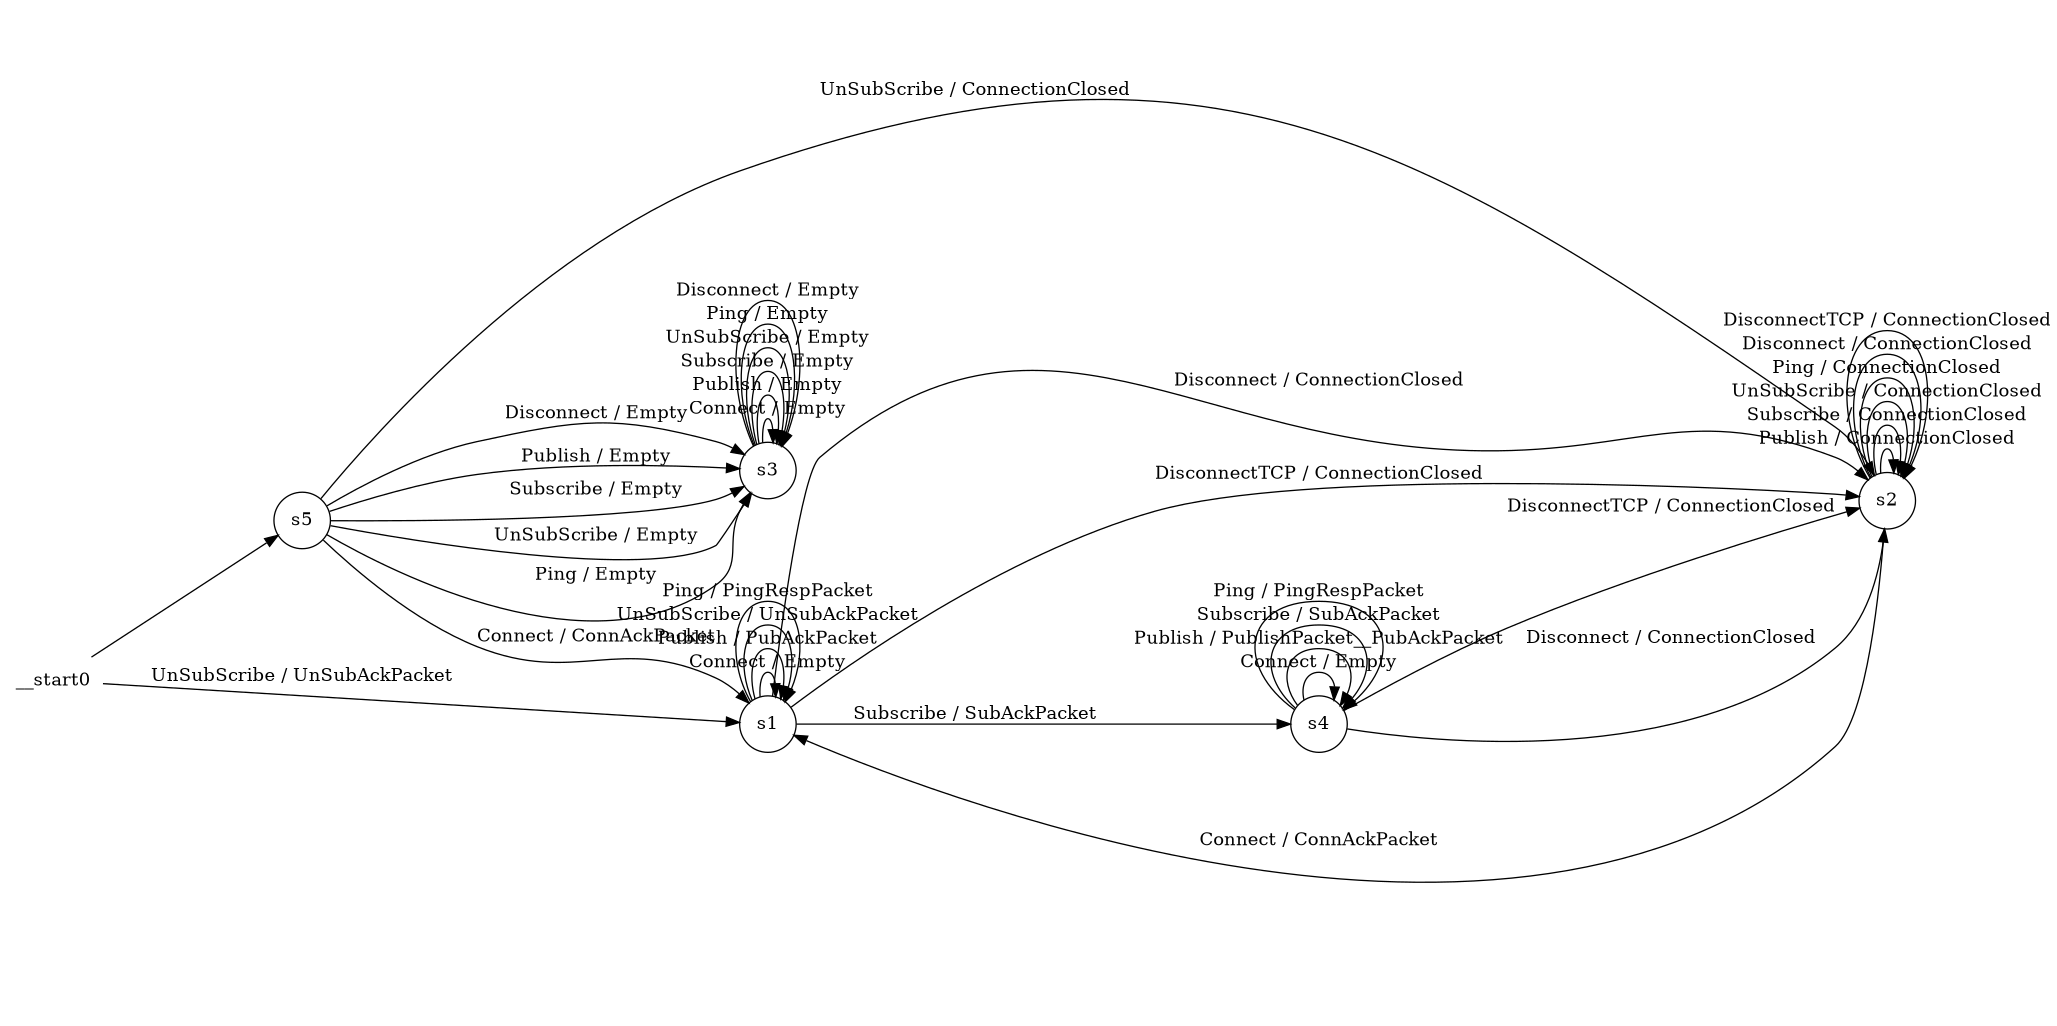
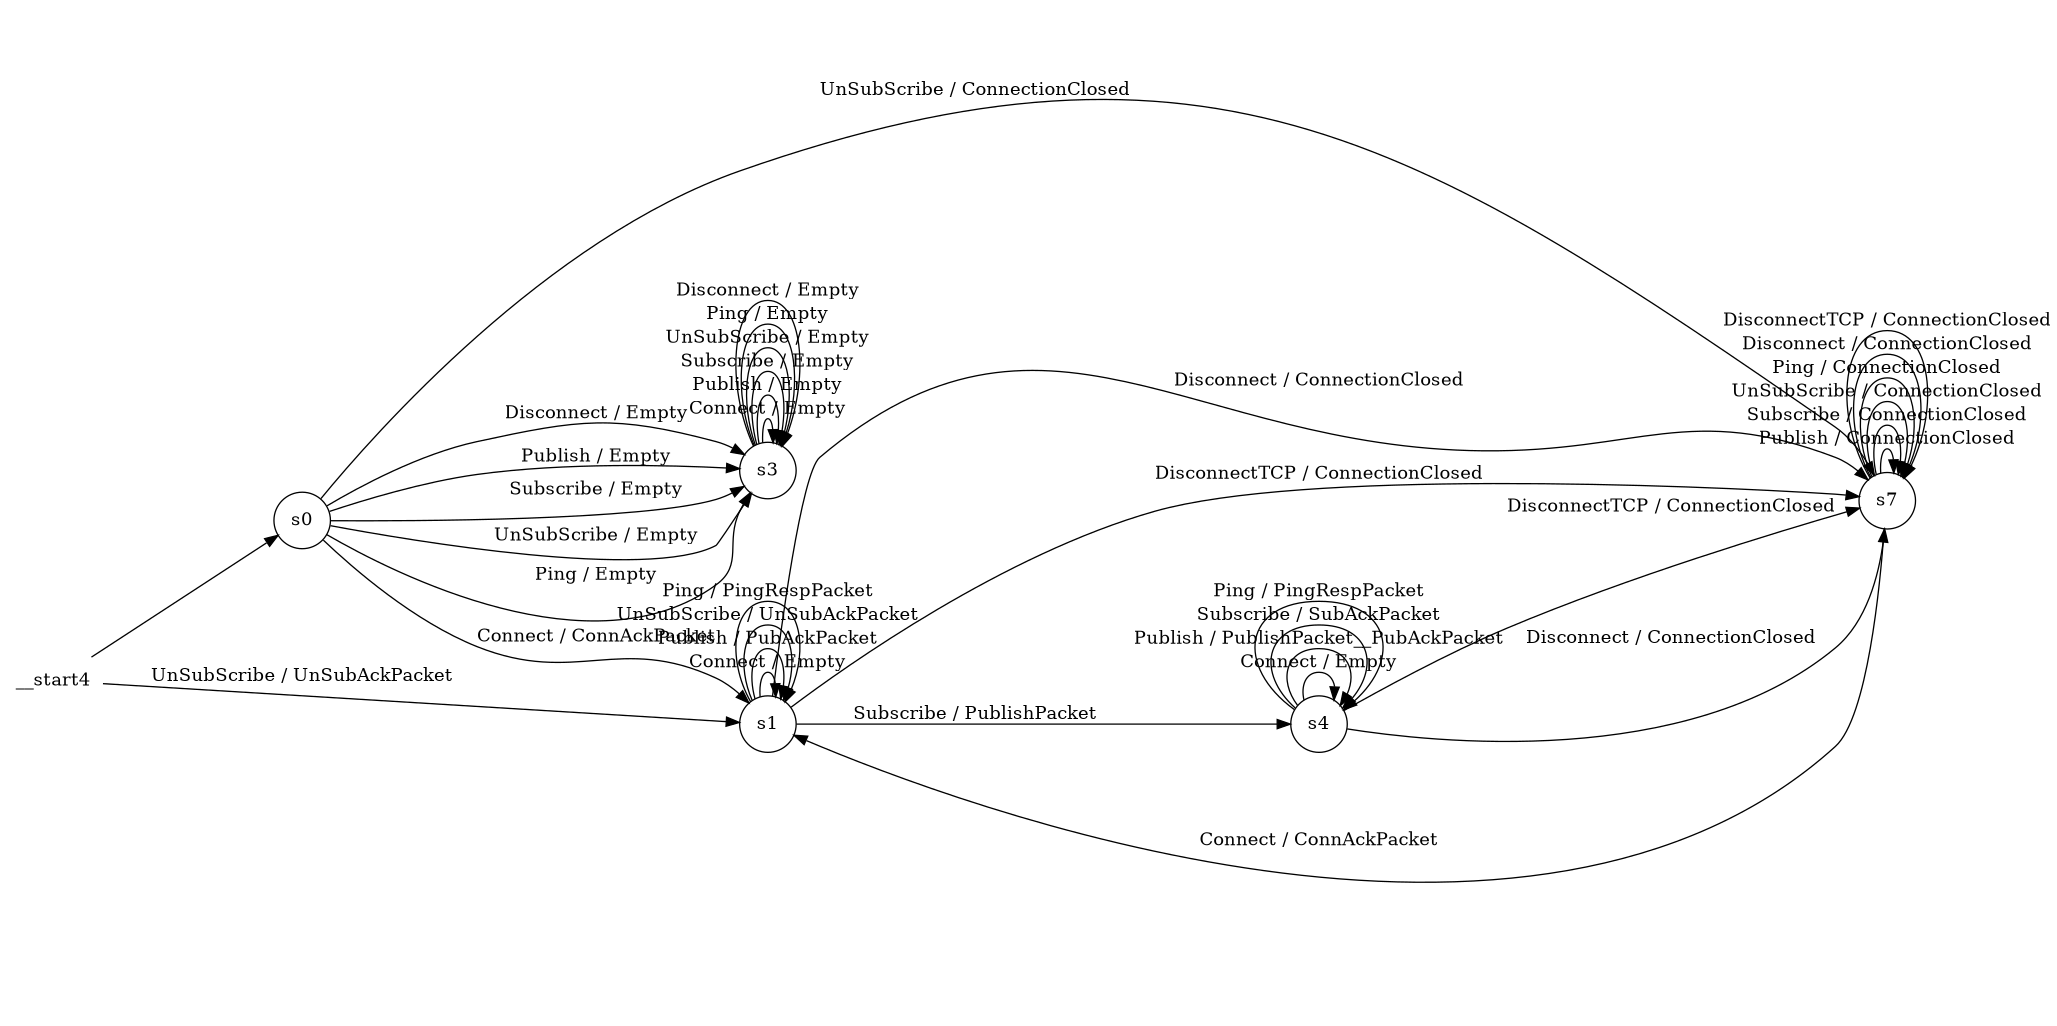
node "s2": label "s2" -> "s7"
node "s5": label "s5" -> "s0"
node "__start0": label "__start0" -> "__start4"
edge "s1" -> "s4": label "Subscribe / SubAckPacket" -> "Subscribe / PublishPacket"
